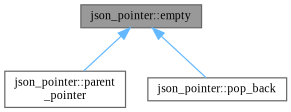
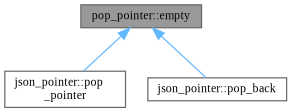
node "json_pointer::empty": label "json_pointer::empty" -> "pop_pointer::empty"
node "json_pointer::parent _pointer": label "json_pointer::parent _pointer" -> "json_pointer::pop _pointer"
